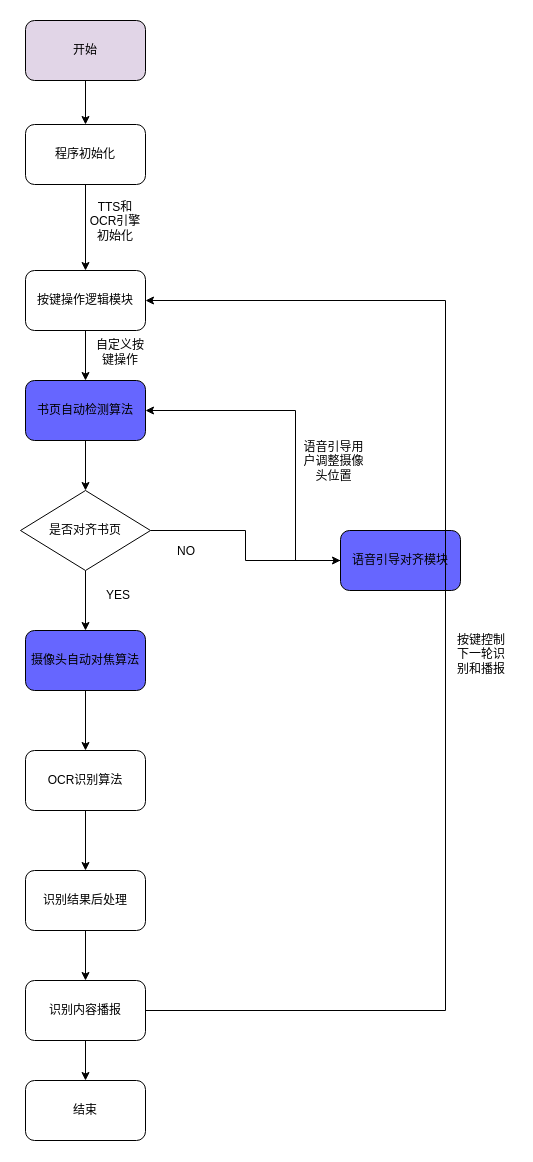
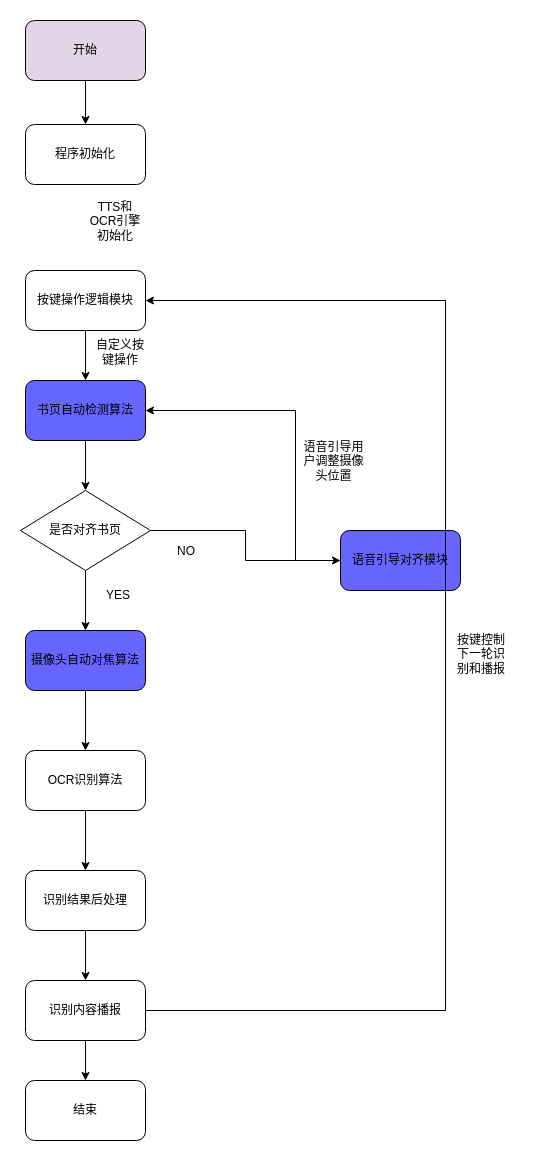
edge "程序初始化" -> "按键操作逻辑模块": removed
